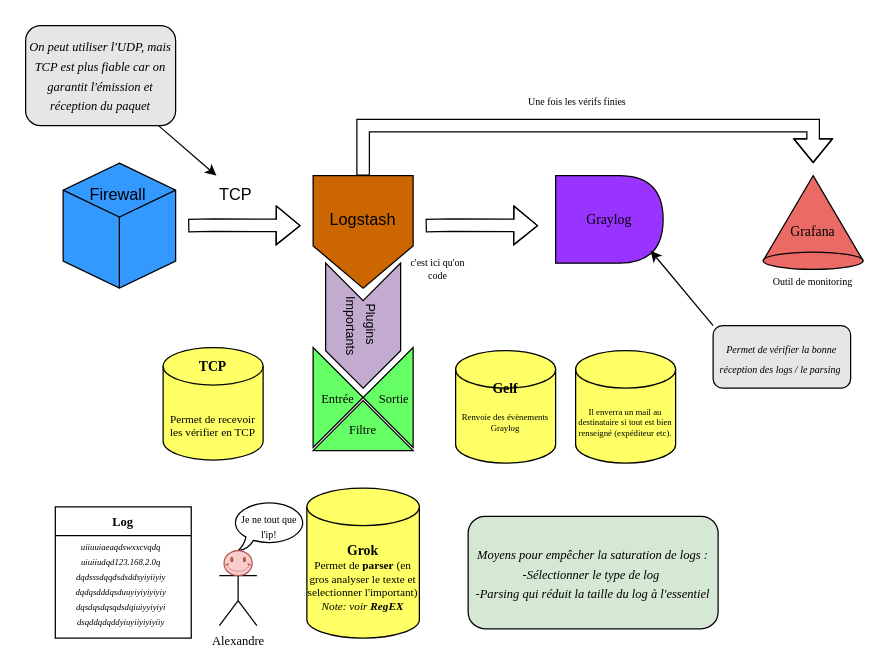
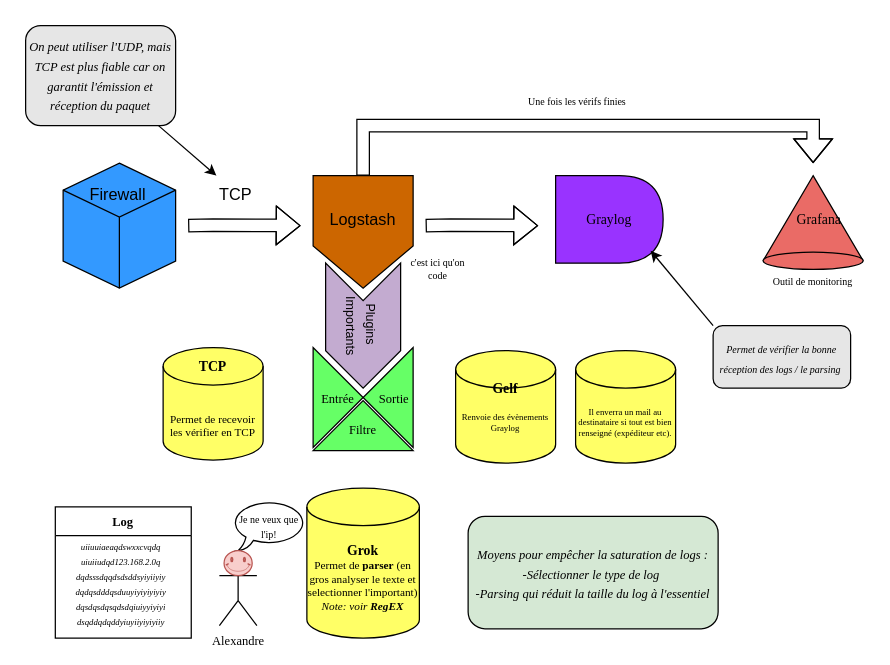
node "Grafana": moved (813, 232) -> (819, 219)
node "Je ne tout que l'ip!": label "Je ne tout que l'ip!" -> "Je ne veux que l'ip!"
